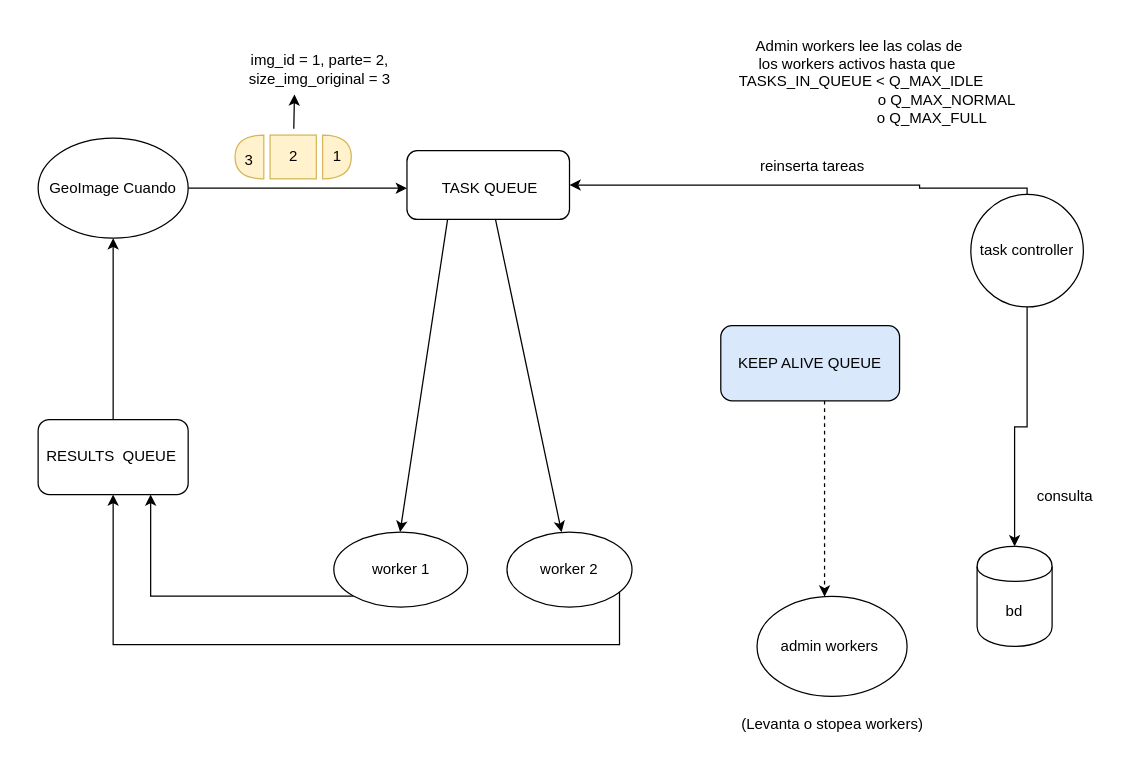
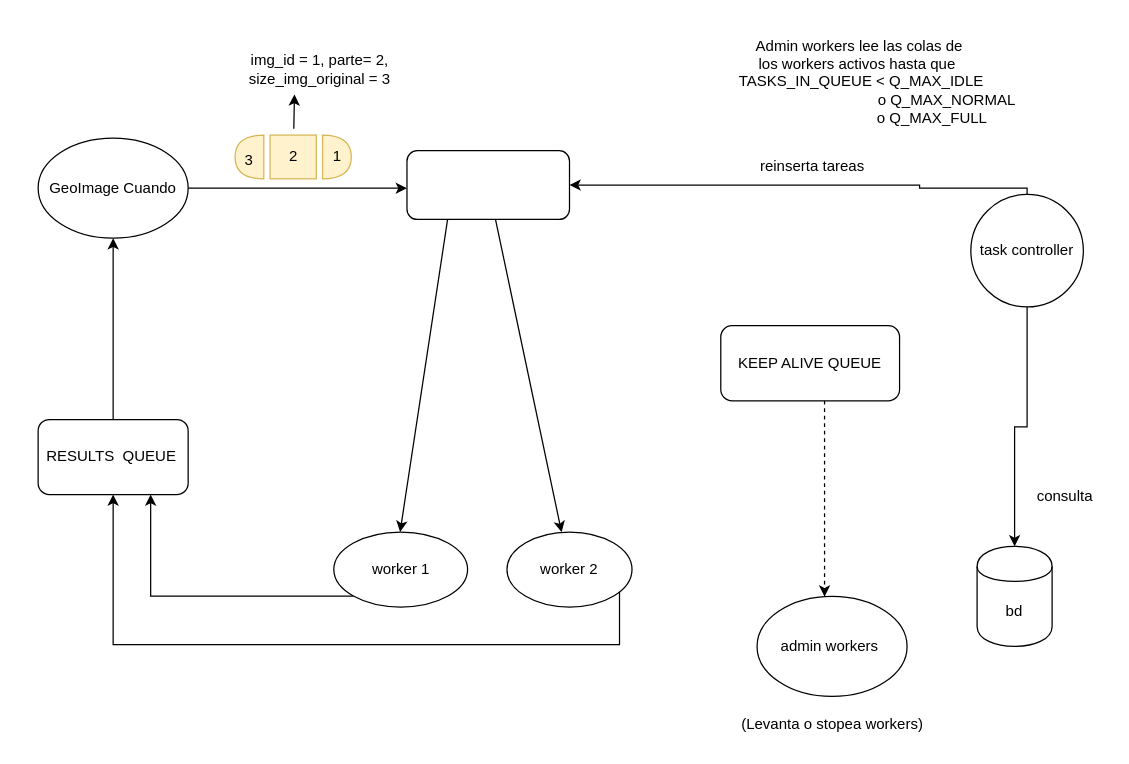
node "TASK QUEUE": removed
node "KEEP ALIVE QUEUE": fillcolor #dae8fc -> #ffffff
